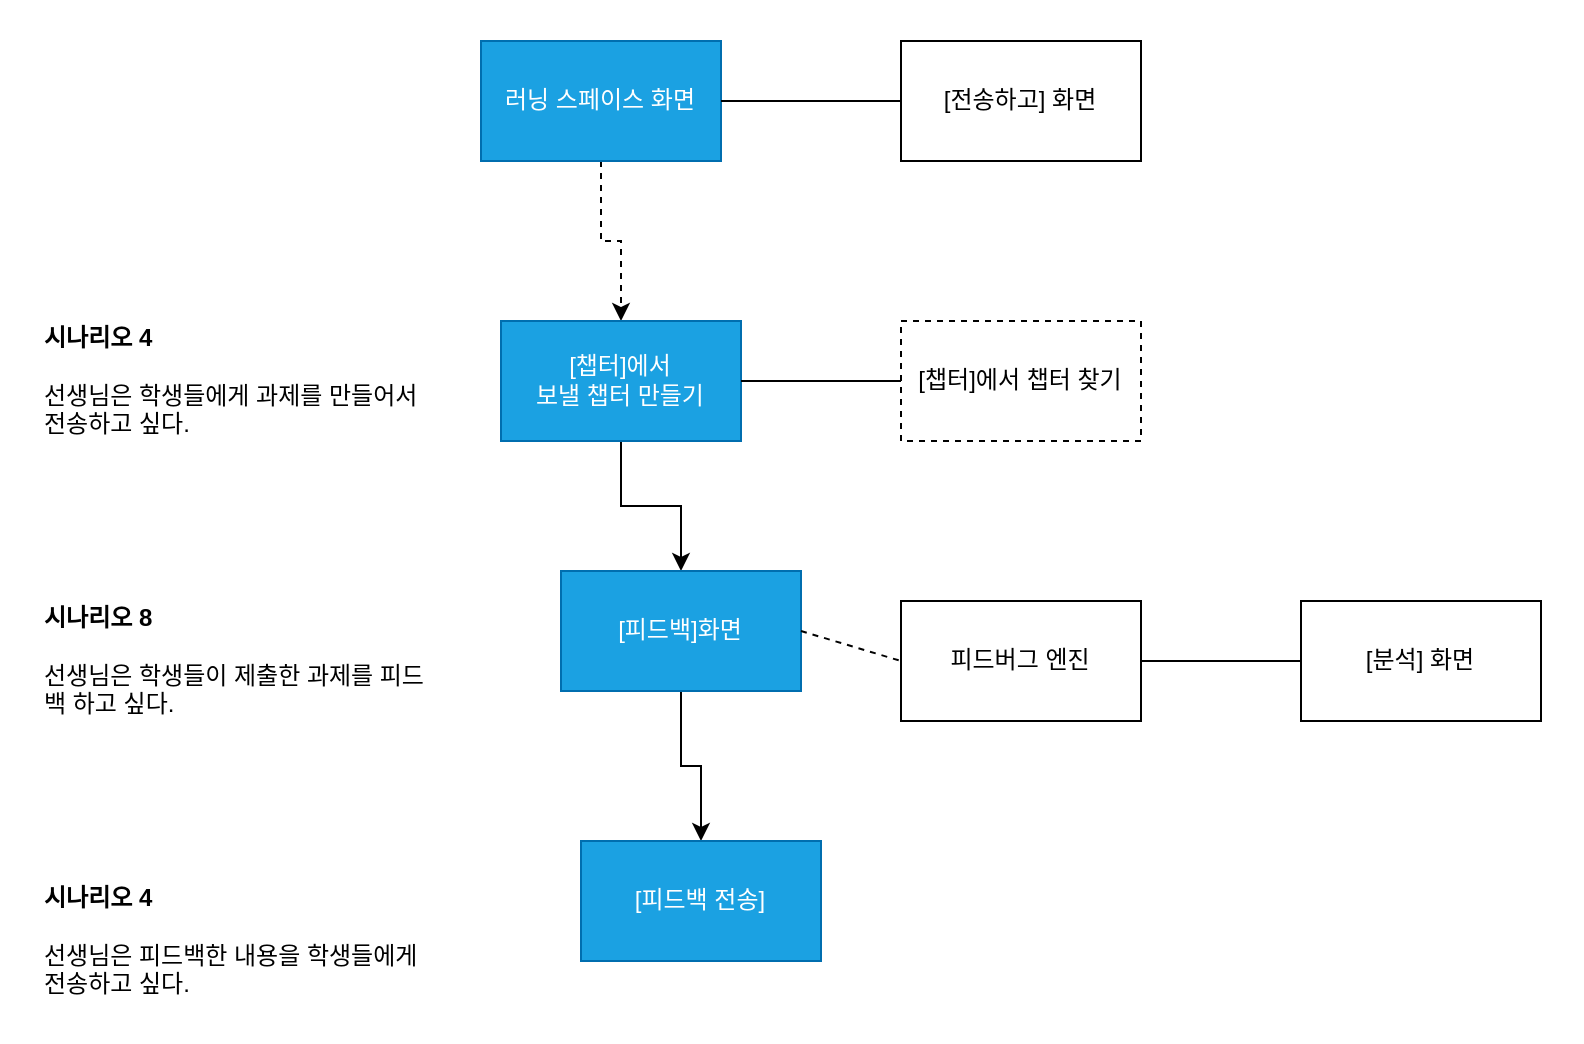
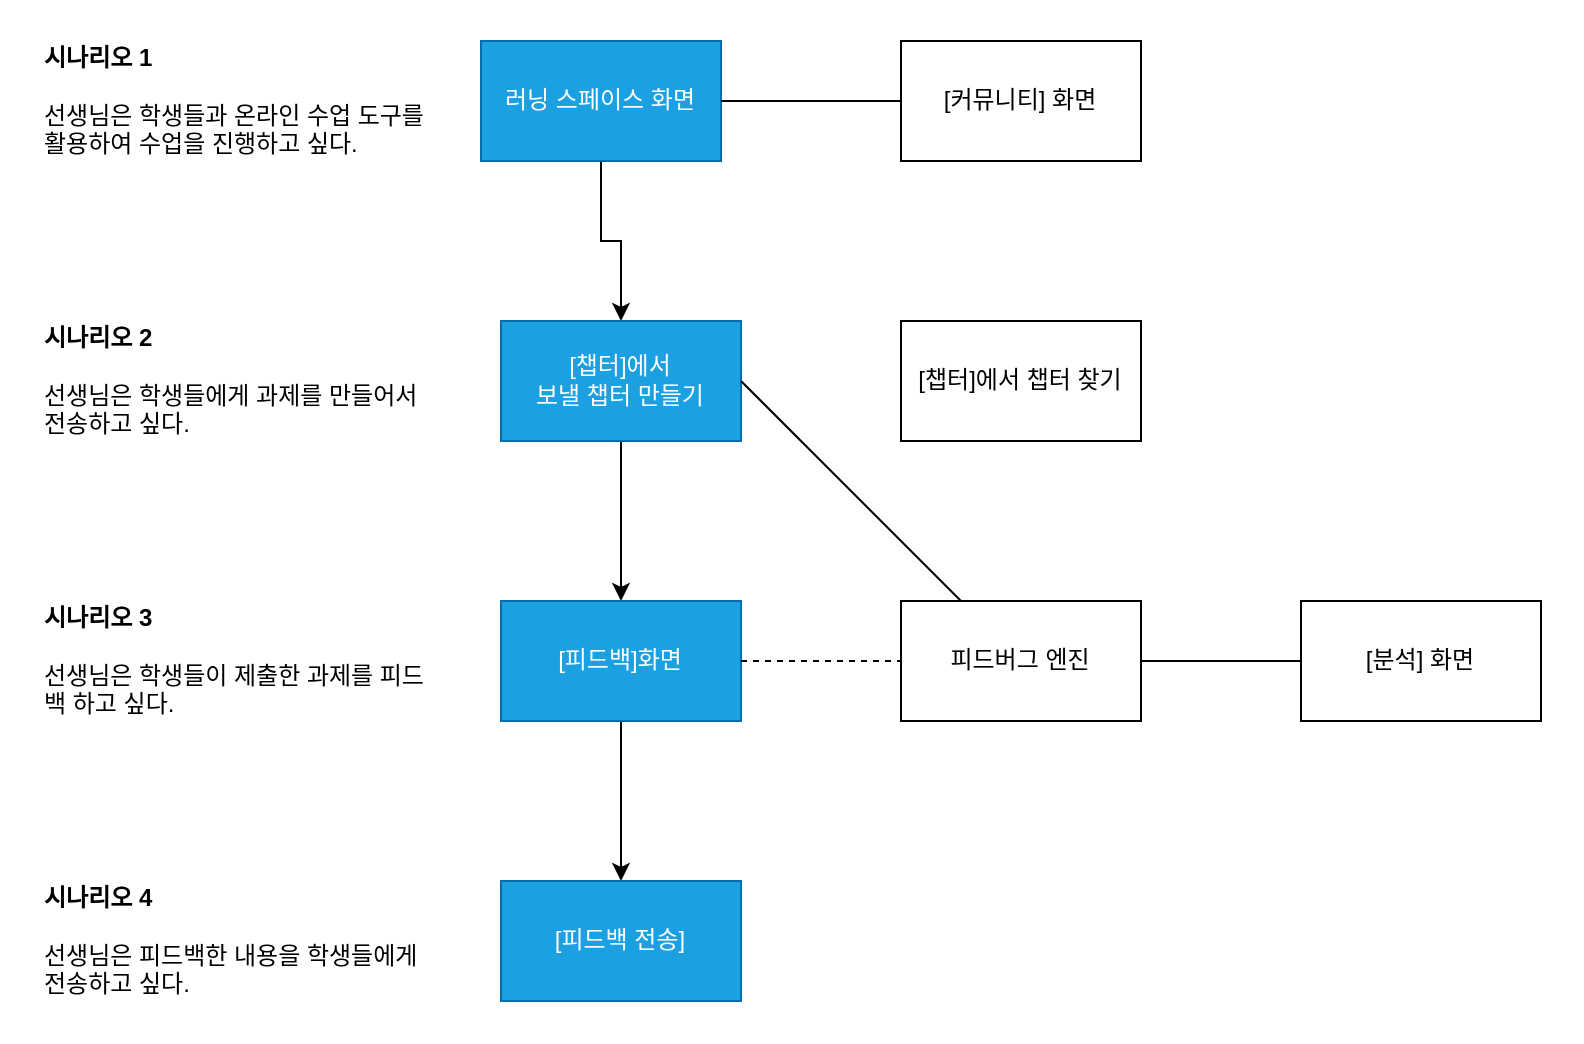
node "시나리오 1 선생님은 학생들과 온라인 수업 도구를 활용하여 수업을 진행하고 싶다.": added
node "[전송하고] 화면": label "[전송하고] 화면" -> "[커뮤니티] 화면"
edge "러닝 스페이스 화면" -> "[챕터]에서 보낼 챕터 만들기": style dashed -> solid
node "시나리오 4 선생님은 학생들에게 과제를 만들어서 전송하고 싶다.": label "시나리오 4 선생님은 학생들에게 과제를 만들어서 전송하고 싶다." -> "시나리오 2 선생님은 학생들에게 과제를 만들어서 전송하고 싶다."
edge "[챕터]에서 보낼 챕터 만들기" -- "[챕터]에서 챕터 찾기": now "[챕터]에서 보낼 챕터 만들기" -- "피드버그 엔진"
node "[챕터]에서 챕터 찾기": style dashed -> solid
node "[피드백]화면": moved (681, 631) -> (621, 661)
node "시나리오 8 선생님은 학생들이 제출한 과제를 피드백 하고 싶다.": label "시나리오 8 선생님은 학생들이 제출한 과제를 피드백 하고 싶다." -> "시나리오 3 선생님은 학생들이 제출한 과제를 피드백 하고 싶다."
node "[피드백 전송]": moved (701, 901) -> (621, 941)
